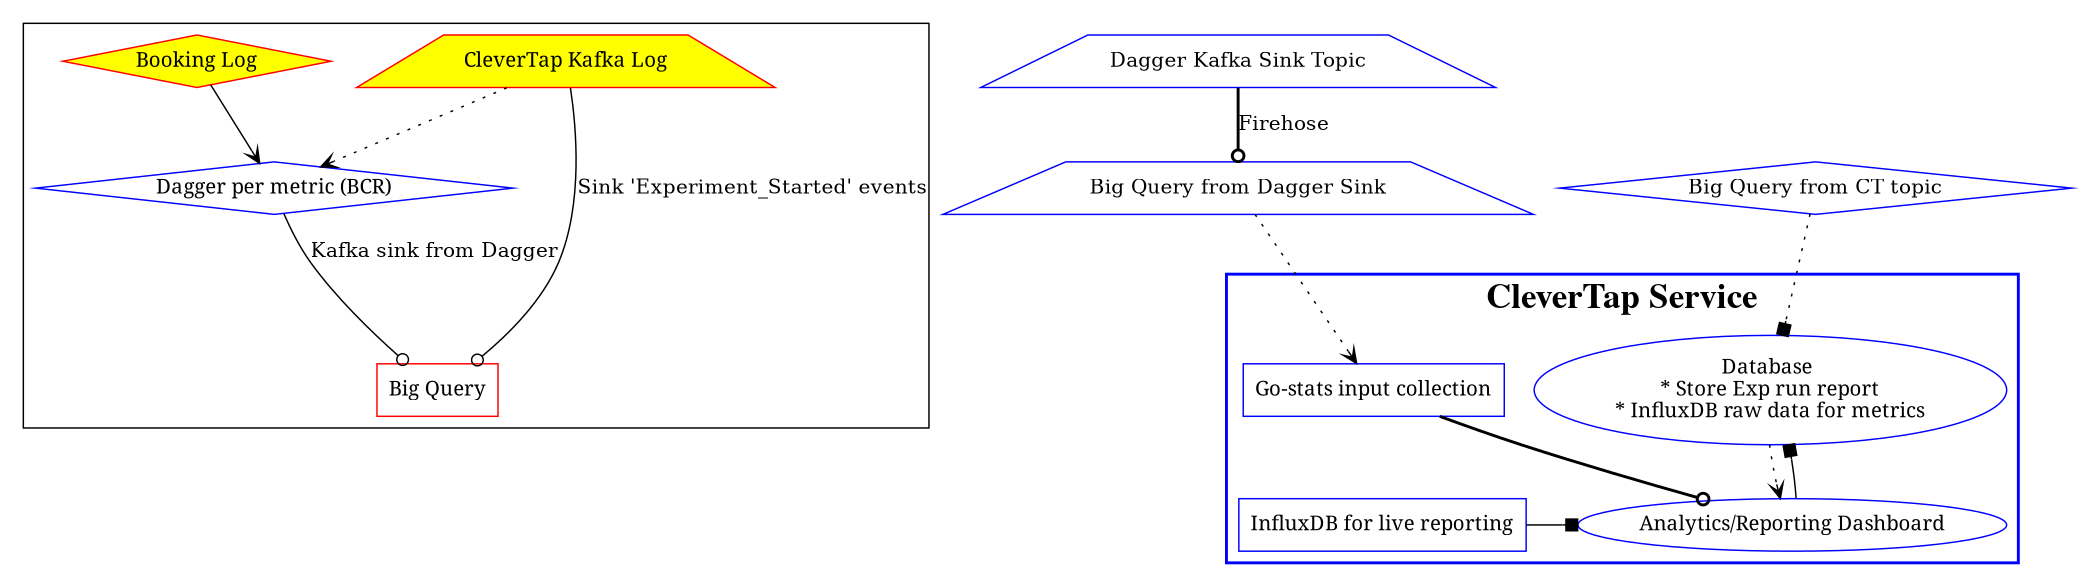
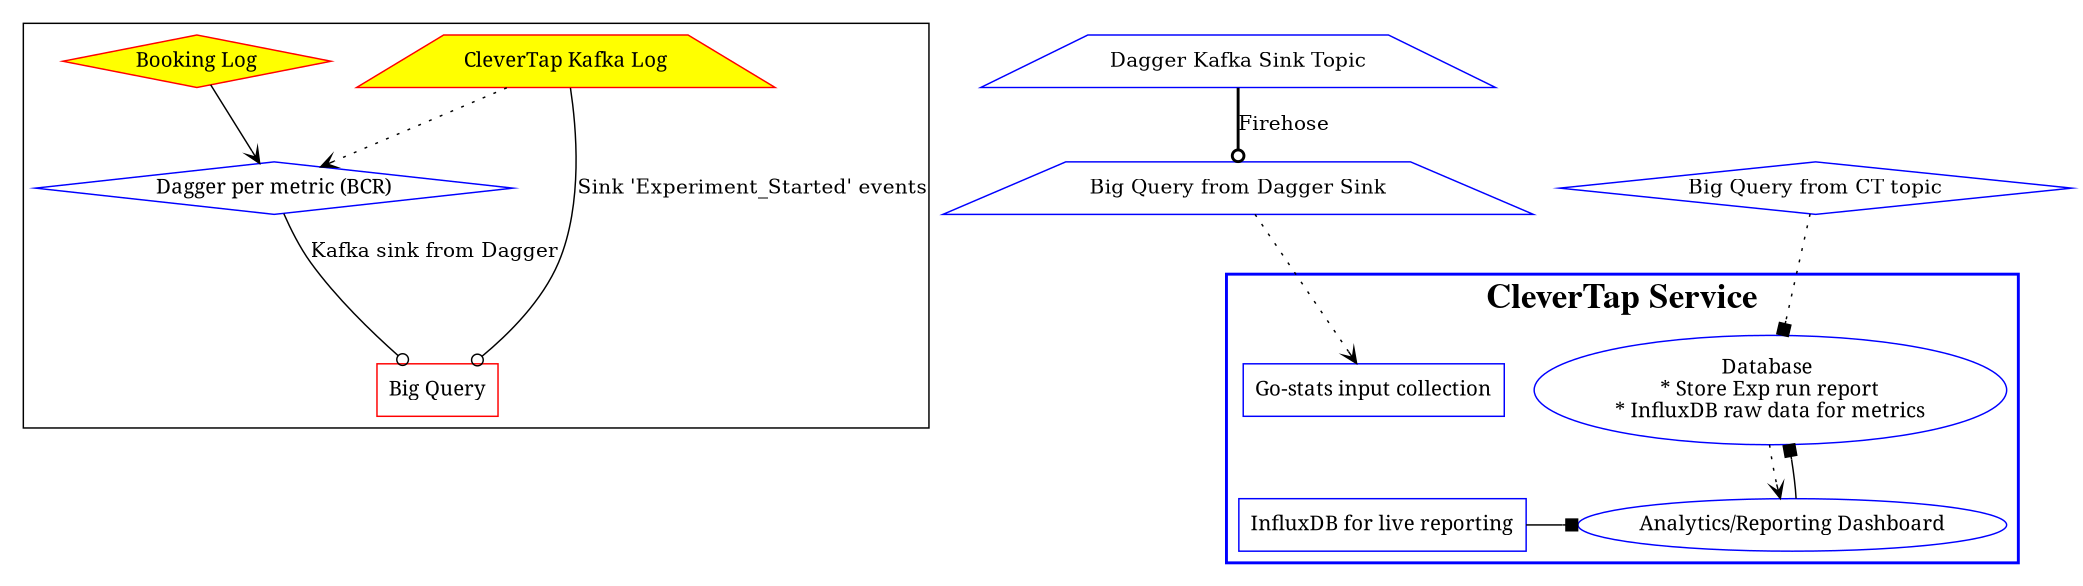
edge "Go-stats input collection" -> "Analytics/Reporting Dashboard": removed
